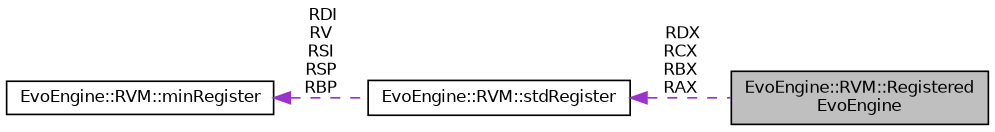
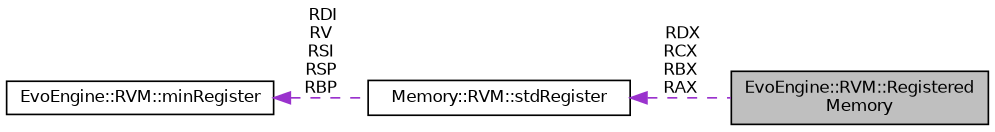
node "EvoEngine::RVM::stdRegister": label "EvoEngine::RVM::stdRegister" -> "Memory::RVM::stdRegister"
node "EvoEngine::RVM::Registered EvoEngine": label "EvoEngine::RVM::Registered EvoEngine" -> "EvoEngine::RVM::Registered Memory"
